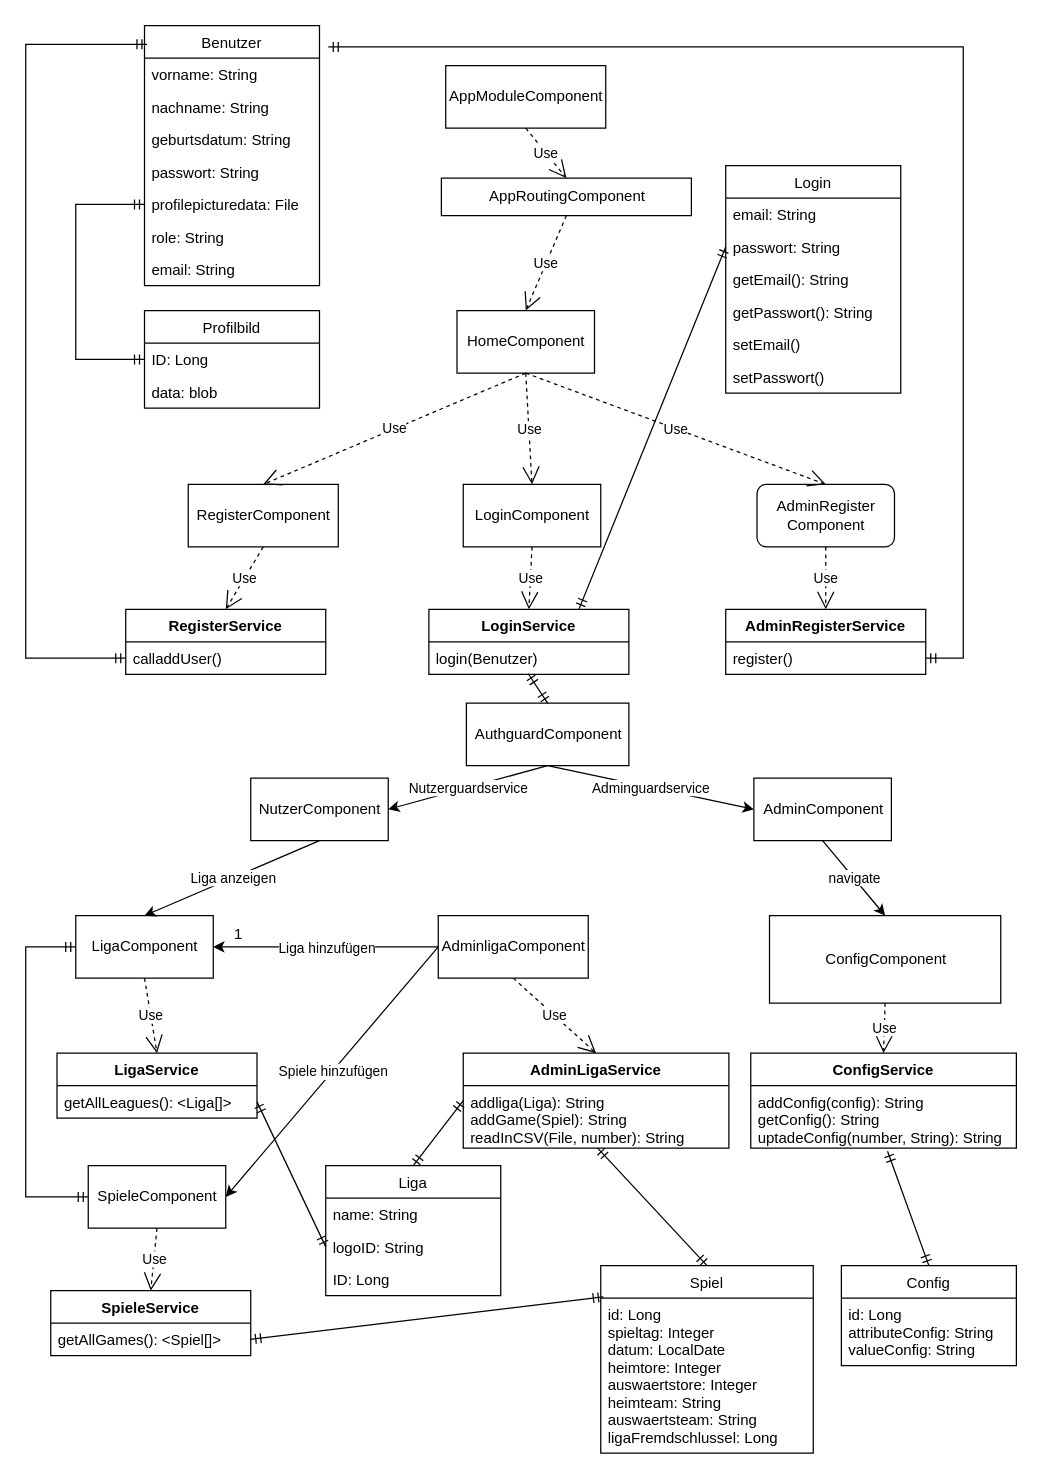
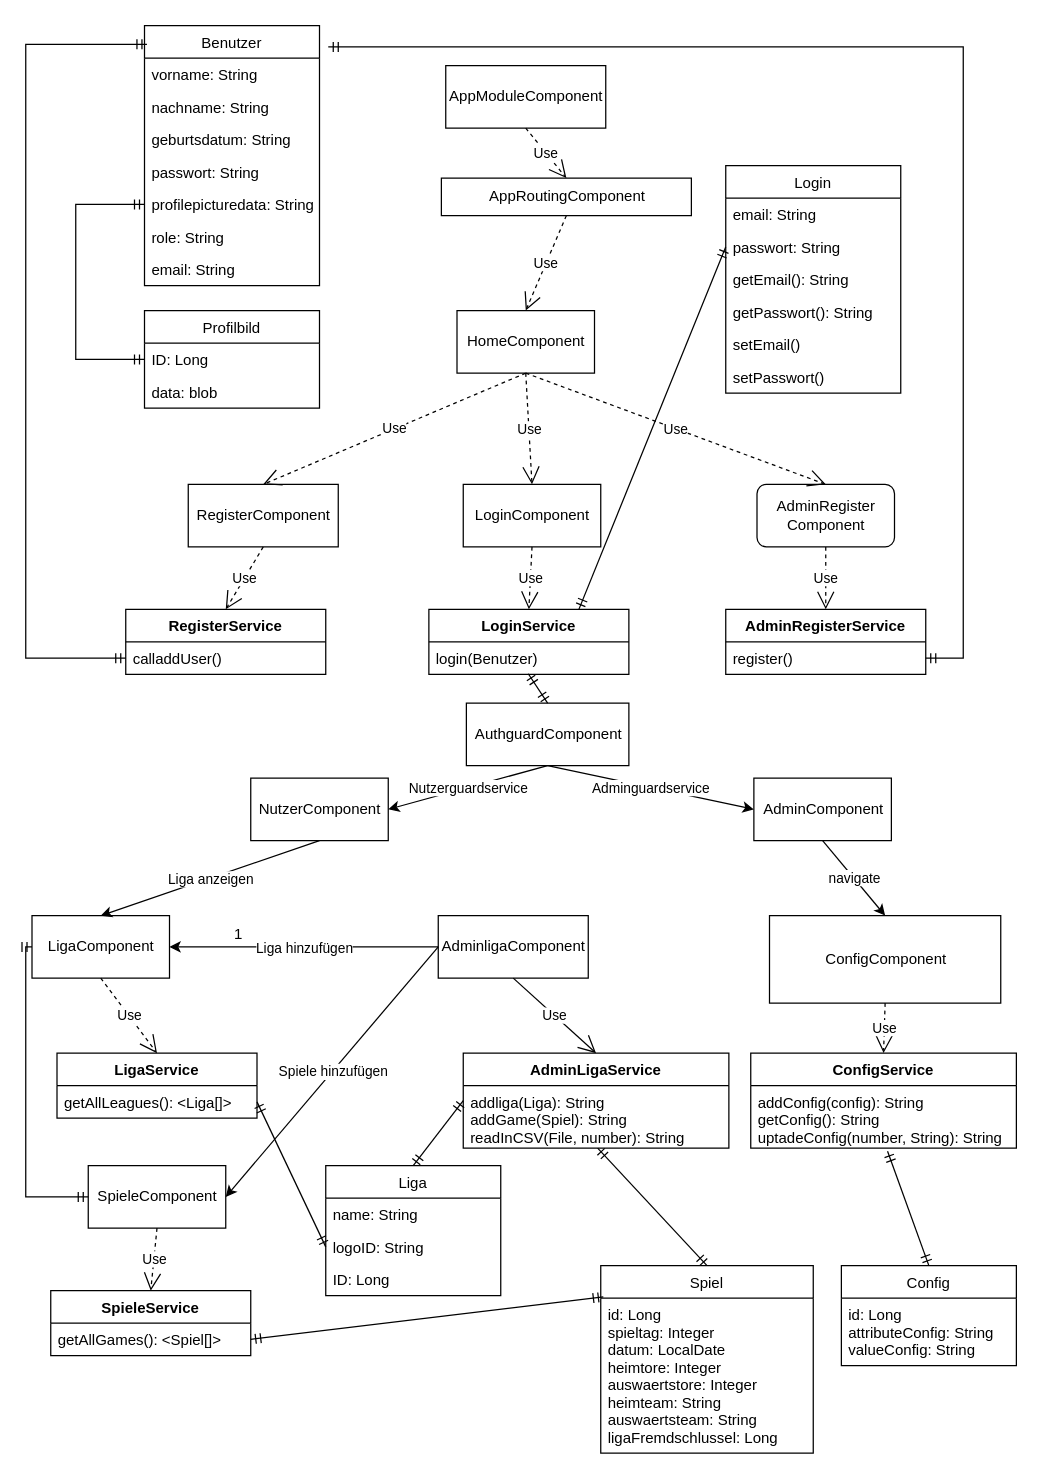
node "profilepicturedata: File": label "profilepicturedata: File" -> "profilepicturedata: String"
node "LigaComponent": moved (144, 947) -> (101, 947)
edge "AdminligaComponent" -> "AdminLigaService": style dashed -> solid
